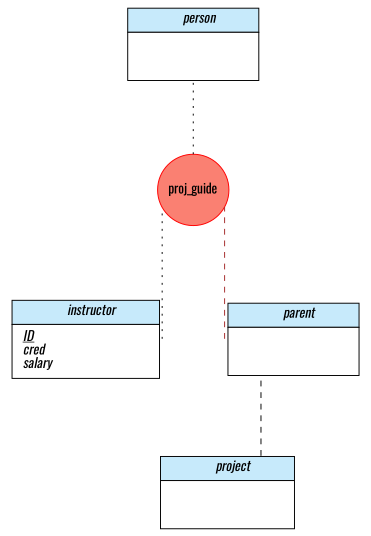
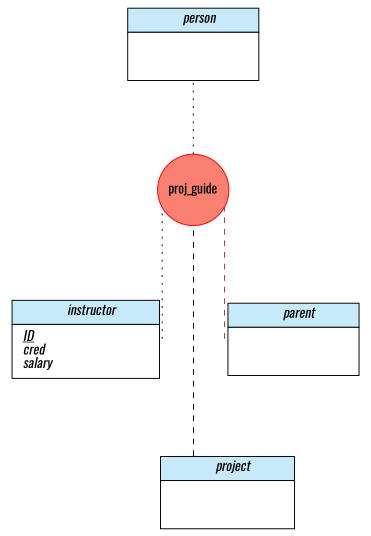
edge "parent" -- "project": now "proj_guide" -- "project"
